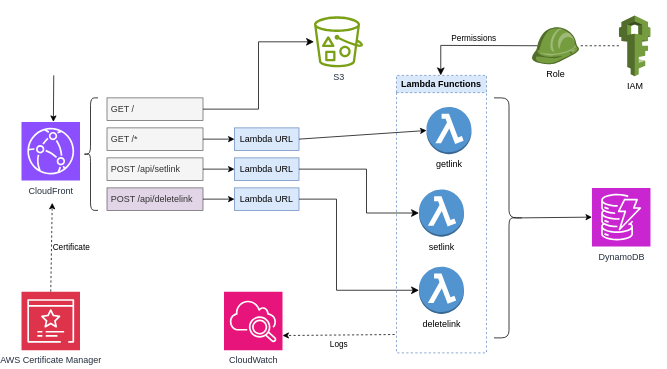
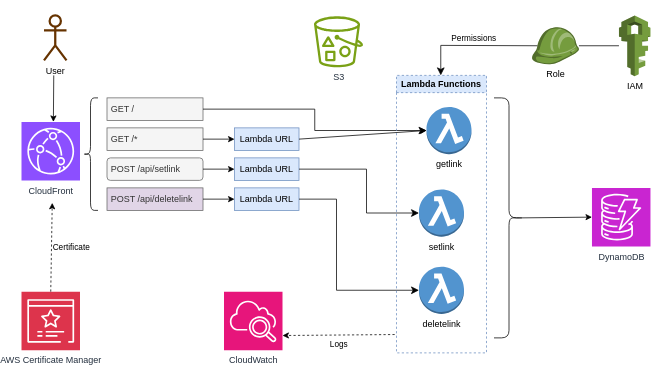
node "User": added
edge "Role" -- "IAM": style dashed -> solid
edge "GET /" -> "S3": now "GET /" -> "getlink"
node "POST /api/setlink": shape rectangle -> rounded rectangle
